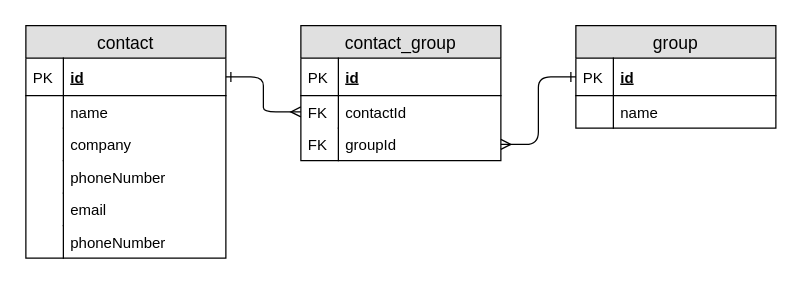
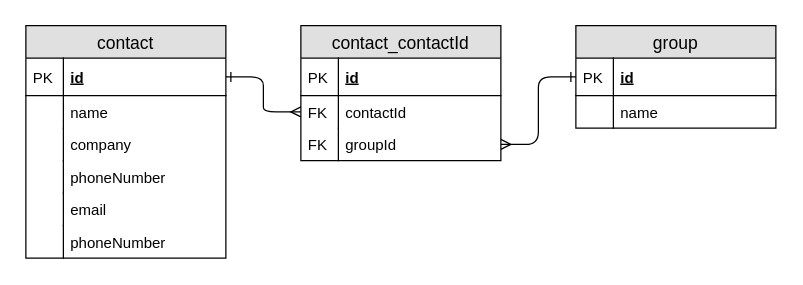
node "contact_group": label "contact_group" -> "contact_contactId"
